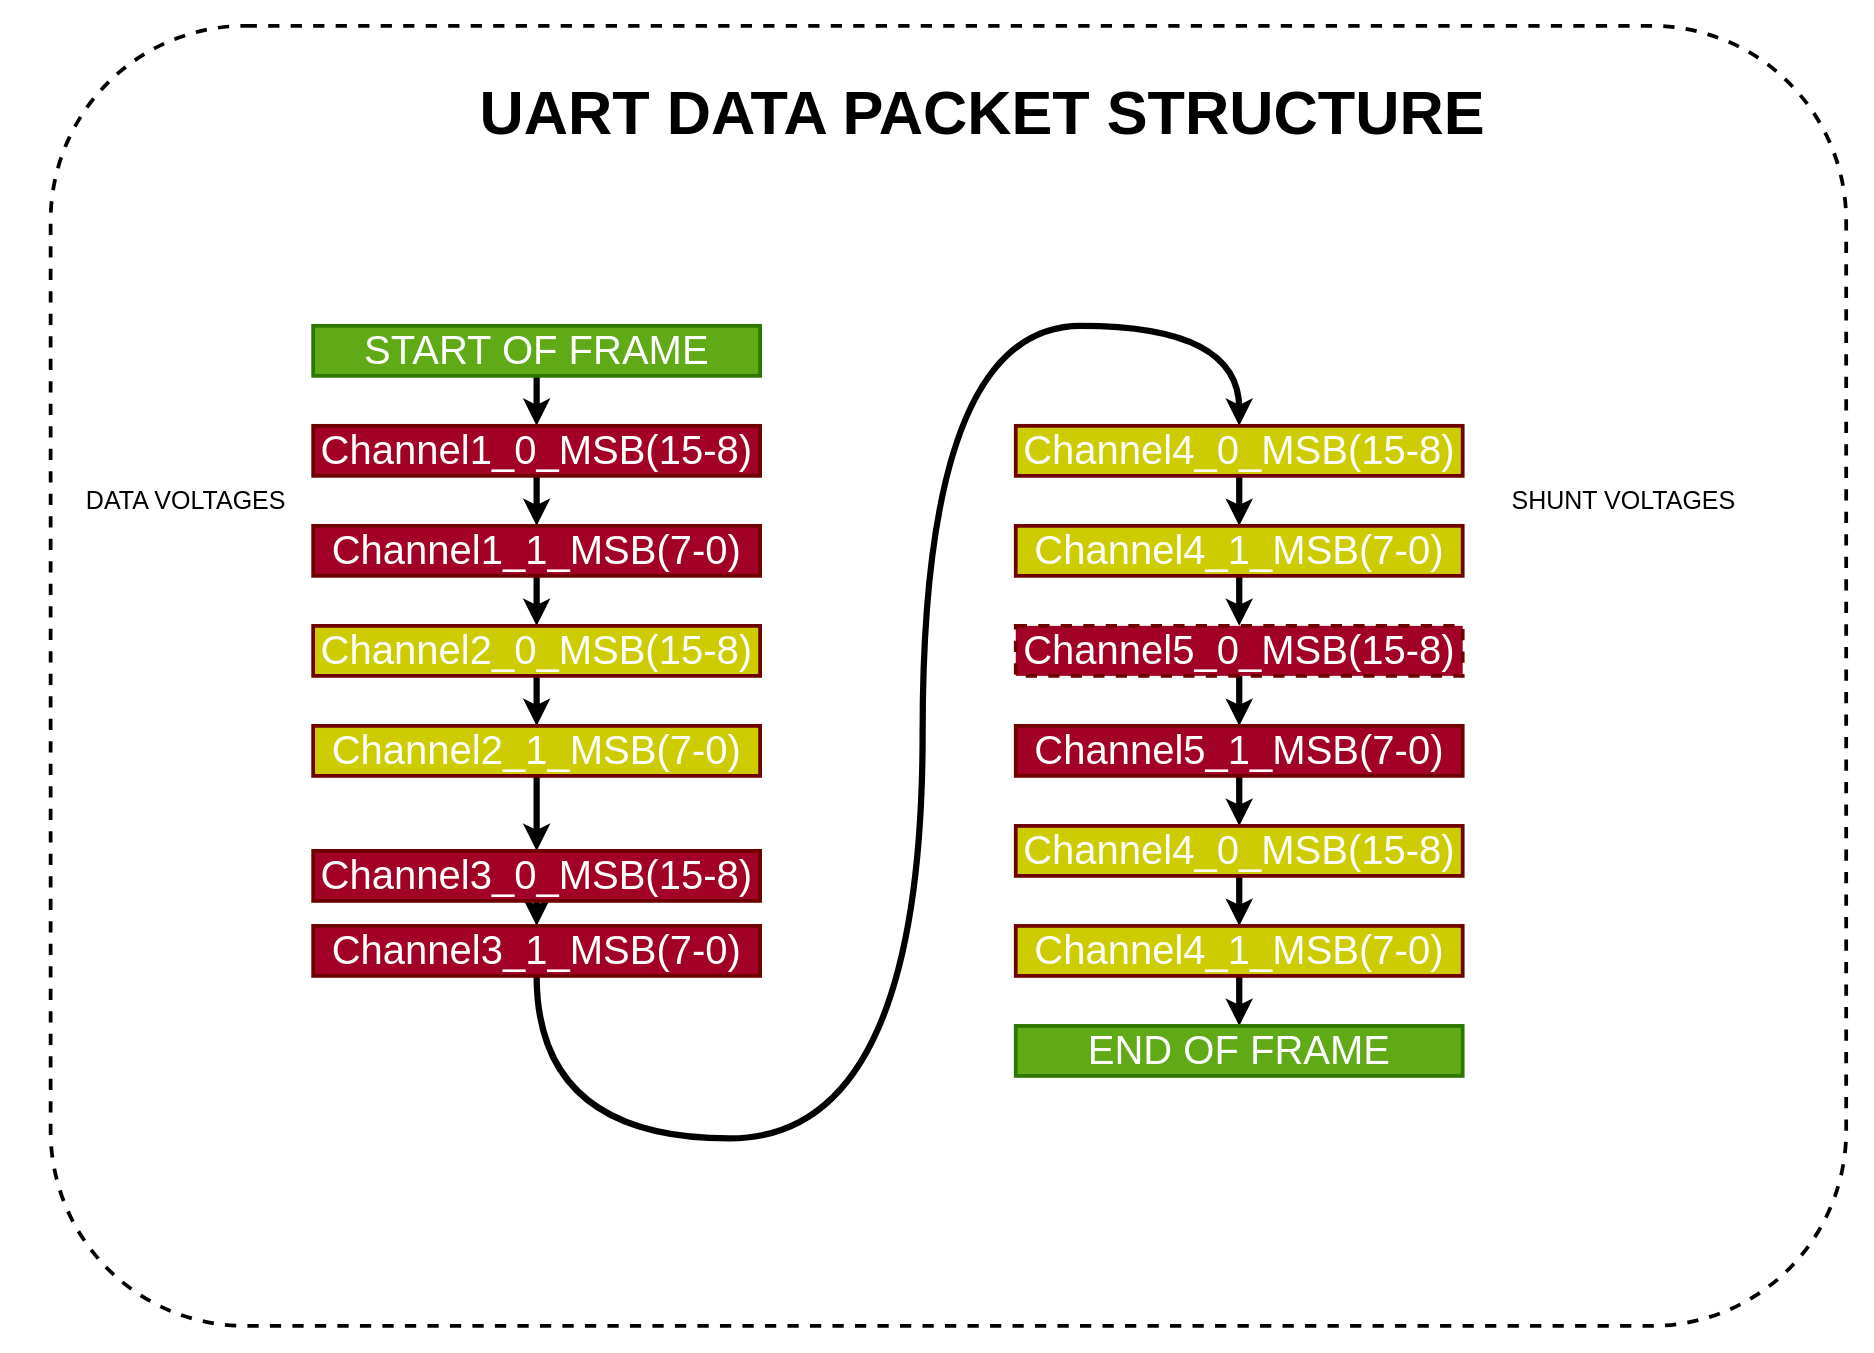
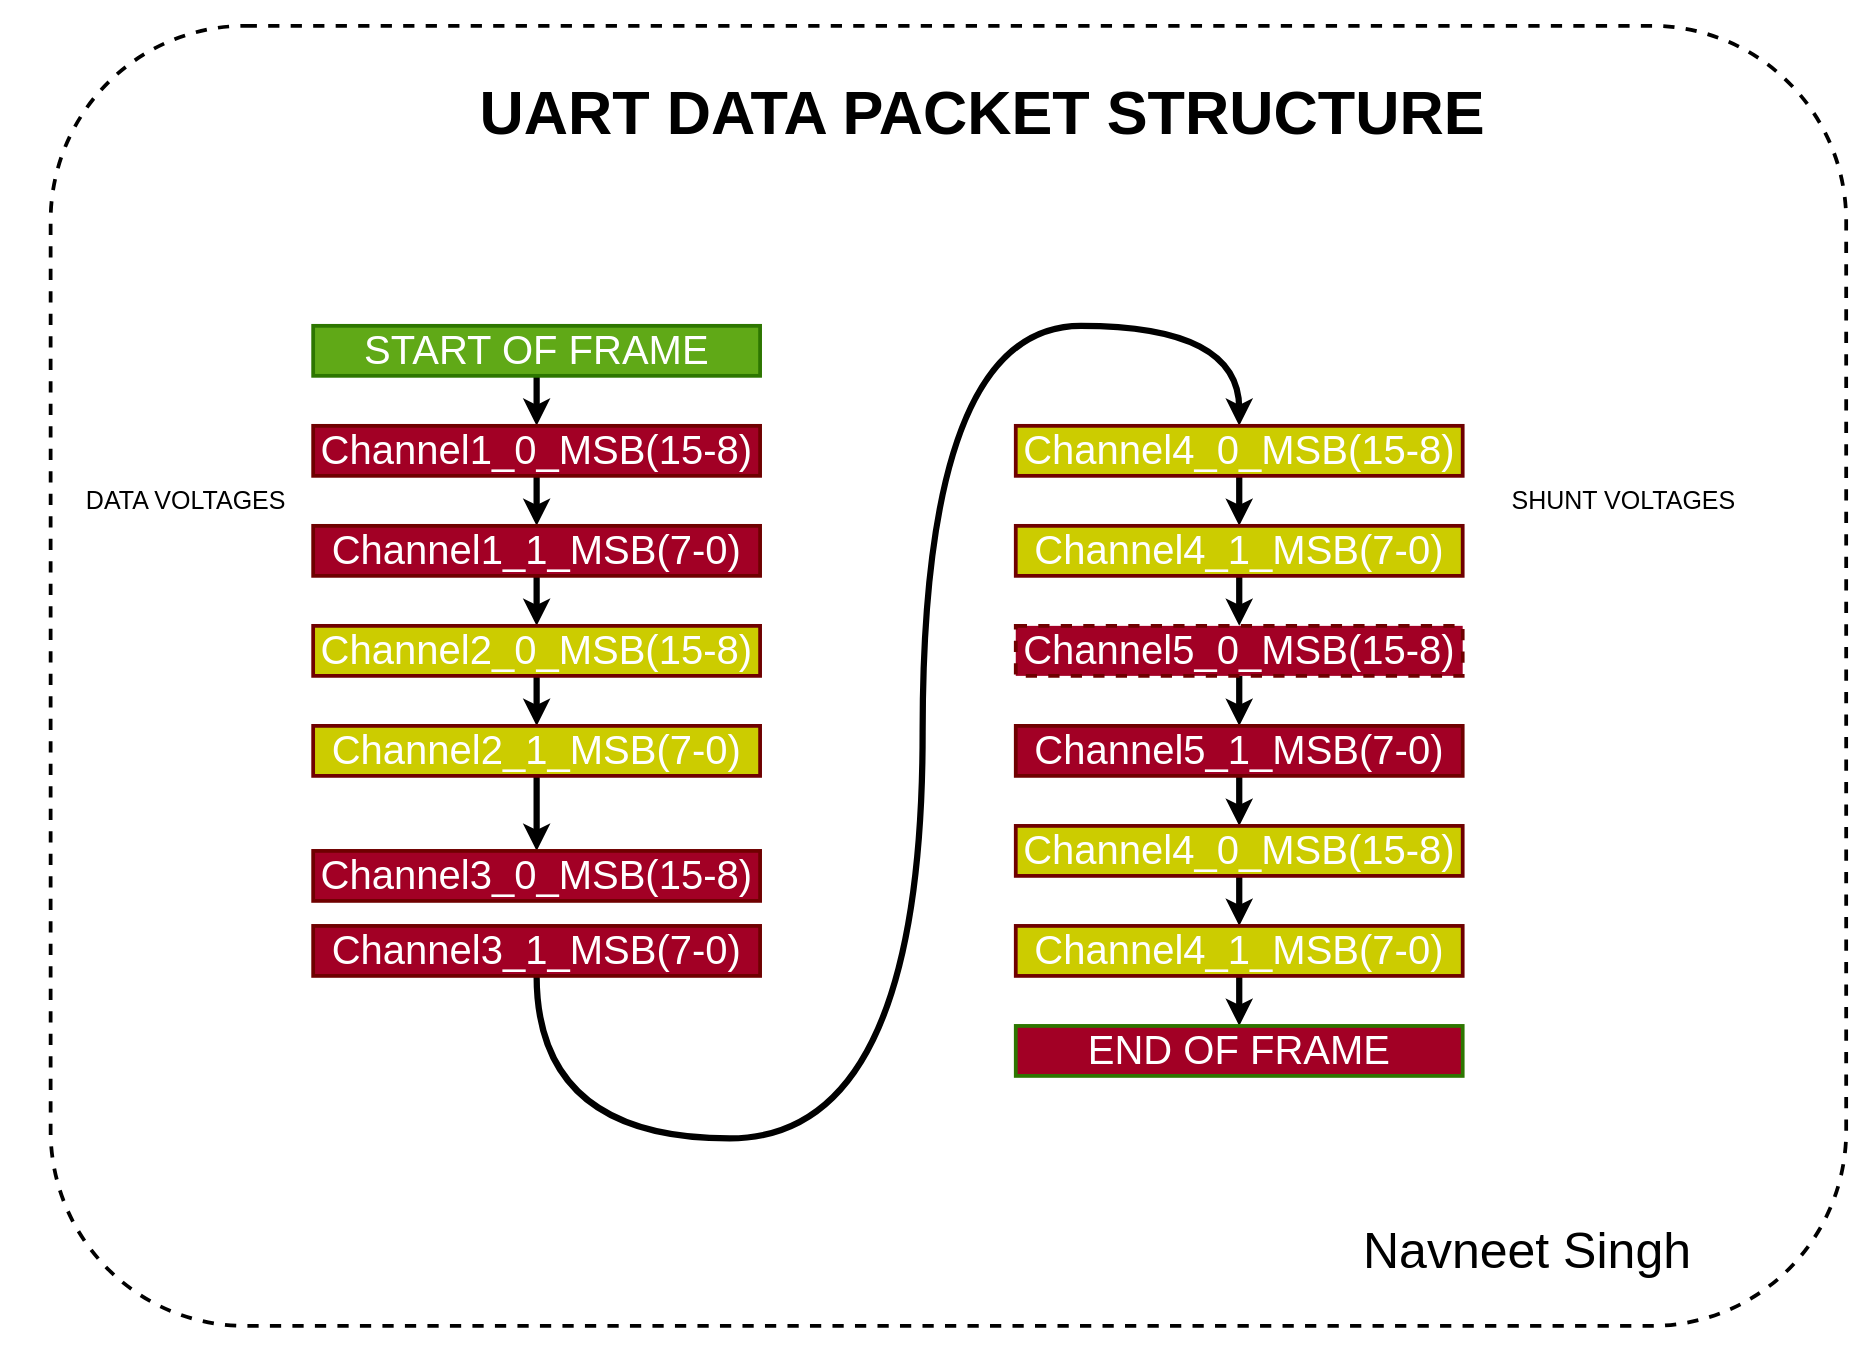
edge "Channel3_0_MSB(15-8)" -> "Channel3_1_MSB(7-0)": removed
node "END OF FRAME": fillcolor #60a917 -> #a20025
node "Navneet Singh": added
